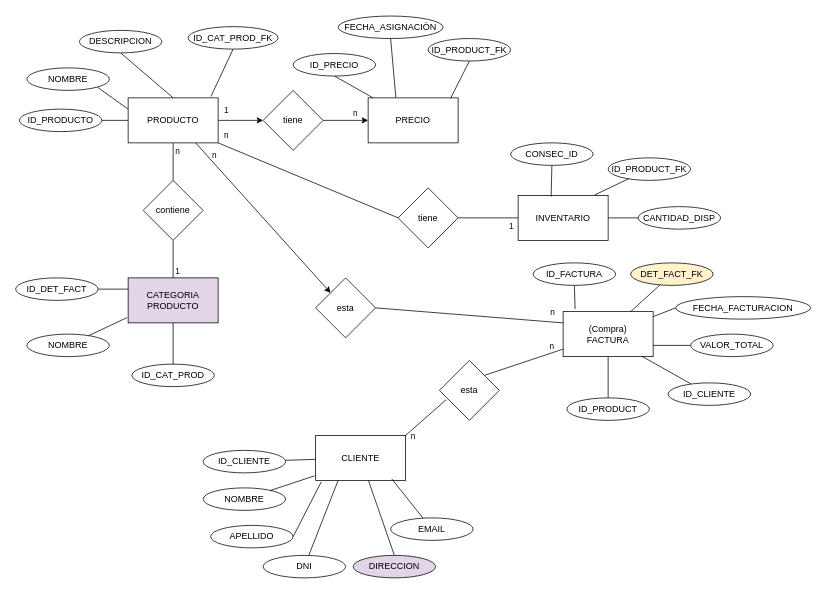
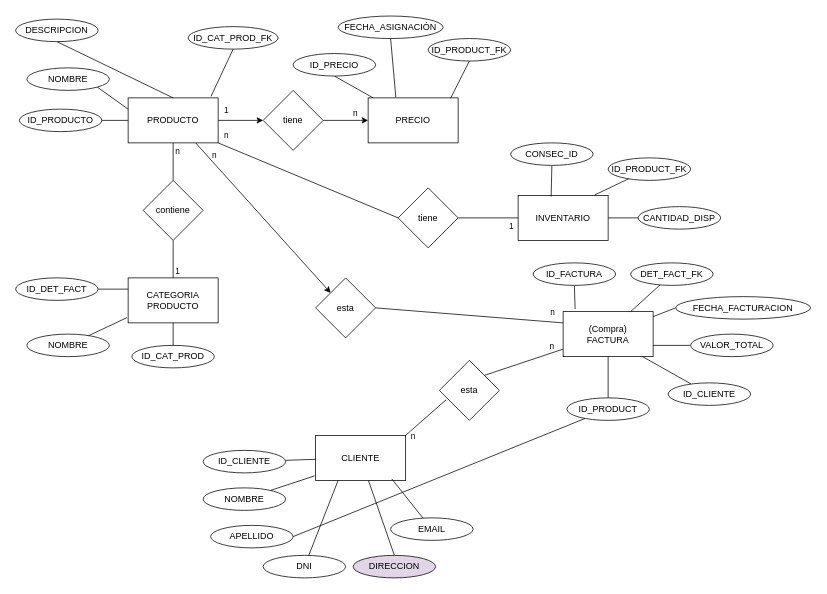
node "DESCRIPCION": moved (120, 42) -> (57, 30)
node "DET_FACT_FK": fillcolor #fff2cc -> #ffffff
node "CATEGORIA PRODUCTO": fillcolor #e1d5e7 -> #ffffff
node "ID_CAT_PROD": moved (173, 375) -> (173, 357)
edge "CLIENTE" -- "APELLIDO": now "ID_PRODUCT" -- "APELLIDO"
